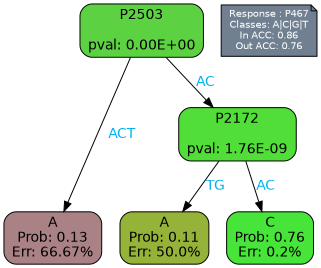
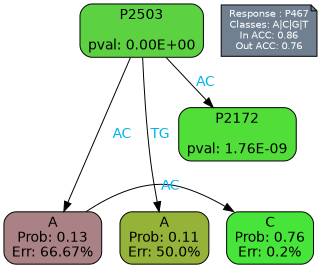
edge "P2503 pval: 0.00E+00" -> "A Prob: 0.13 Err: 66.67%": label "ACT" -> "AC"
edge "P2172 pval: 1.76E-09" -> "A Prob: 0.11 Err: 50.0%": now "P2503 pval: 0.00E+00" -> "A Prob: 0.11 Err: 50.0%"
edge "P2172 pval: 1.76E-09" -> "C Prob: 0.76 Err: 0.2%": now "A Prob: 0.13 Err: 66.67%" -> "C Prob: 0.76 Err: 0.2%"
